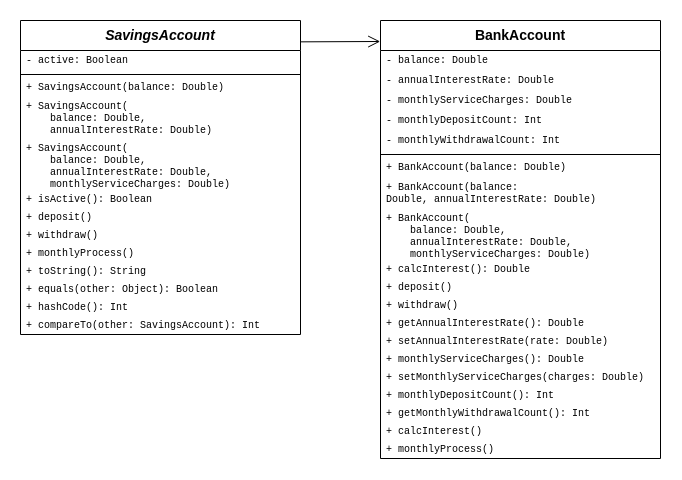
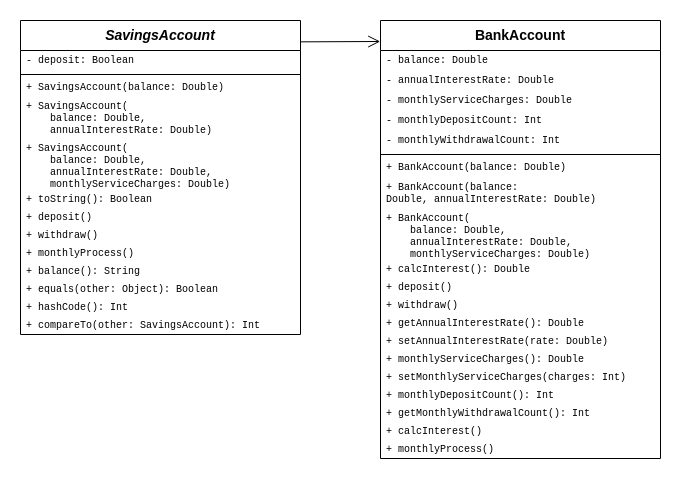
node "- active: Boolean": label "- active: Boolean" -> "- deposit: Boolean"
node "+ isActive(): Boolean": label "+ isActive(): Boolean" -> "+ toString(): Boolean"
node "+ toString(): String": label "+ toString(): String" -> "+ balance(): String"
node "+ setMonthlyServiceCharges(charges: Double)": label "+ setMonthlyServiceCharges(charges: Double)" -> "+ setMonthlyServiceCharges(charges: Int)"
